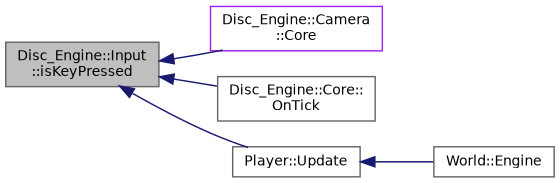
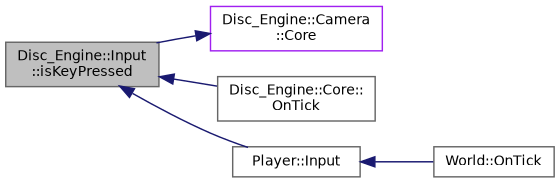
edge "Disc_Engine::Camera ::Core" -> "Disc_Engine::Input ::isKeyPressed": reversed
node "Player::Update": label "Player::Update" -> "Player::Input"
node "World::Engine": label "World::Engine" -> "World::OnTick"
